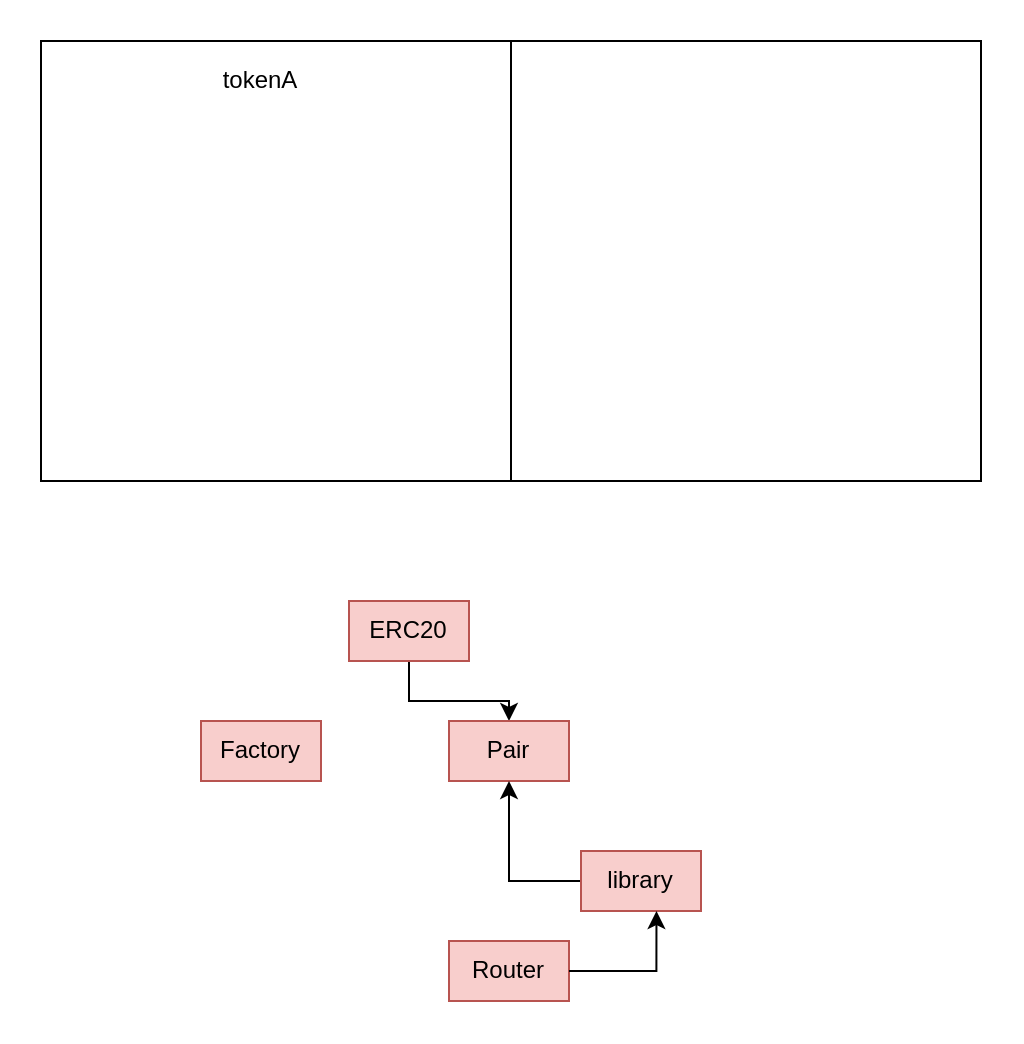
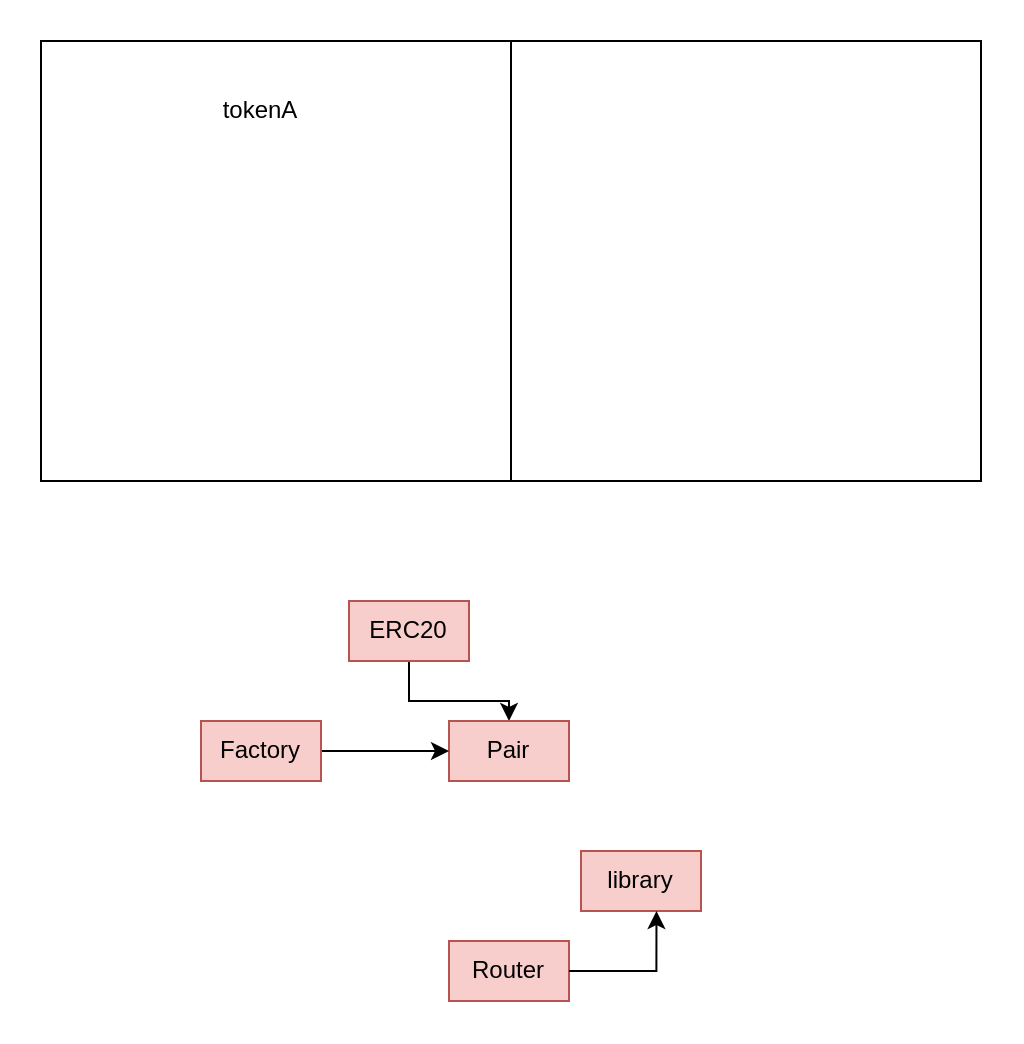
node "tokenA": moved (261, 81) -> (261, 111)
edge "Factory" -> "Pair": added
edge "library" -> "Pair": removed
